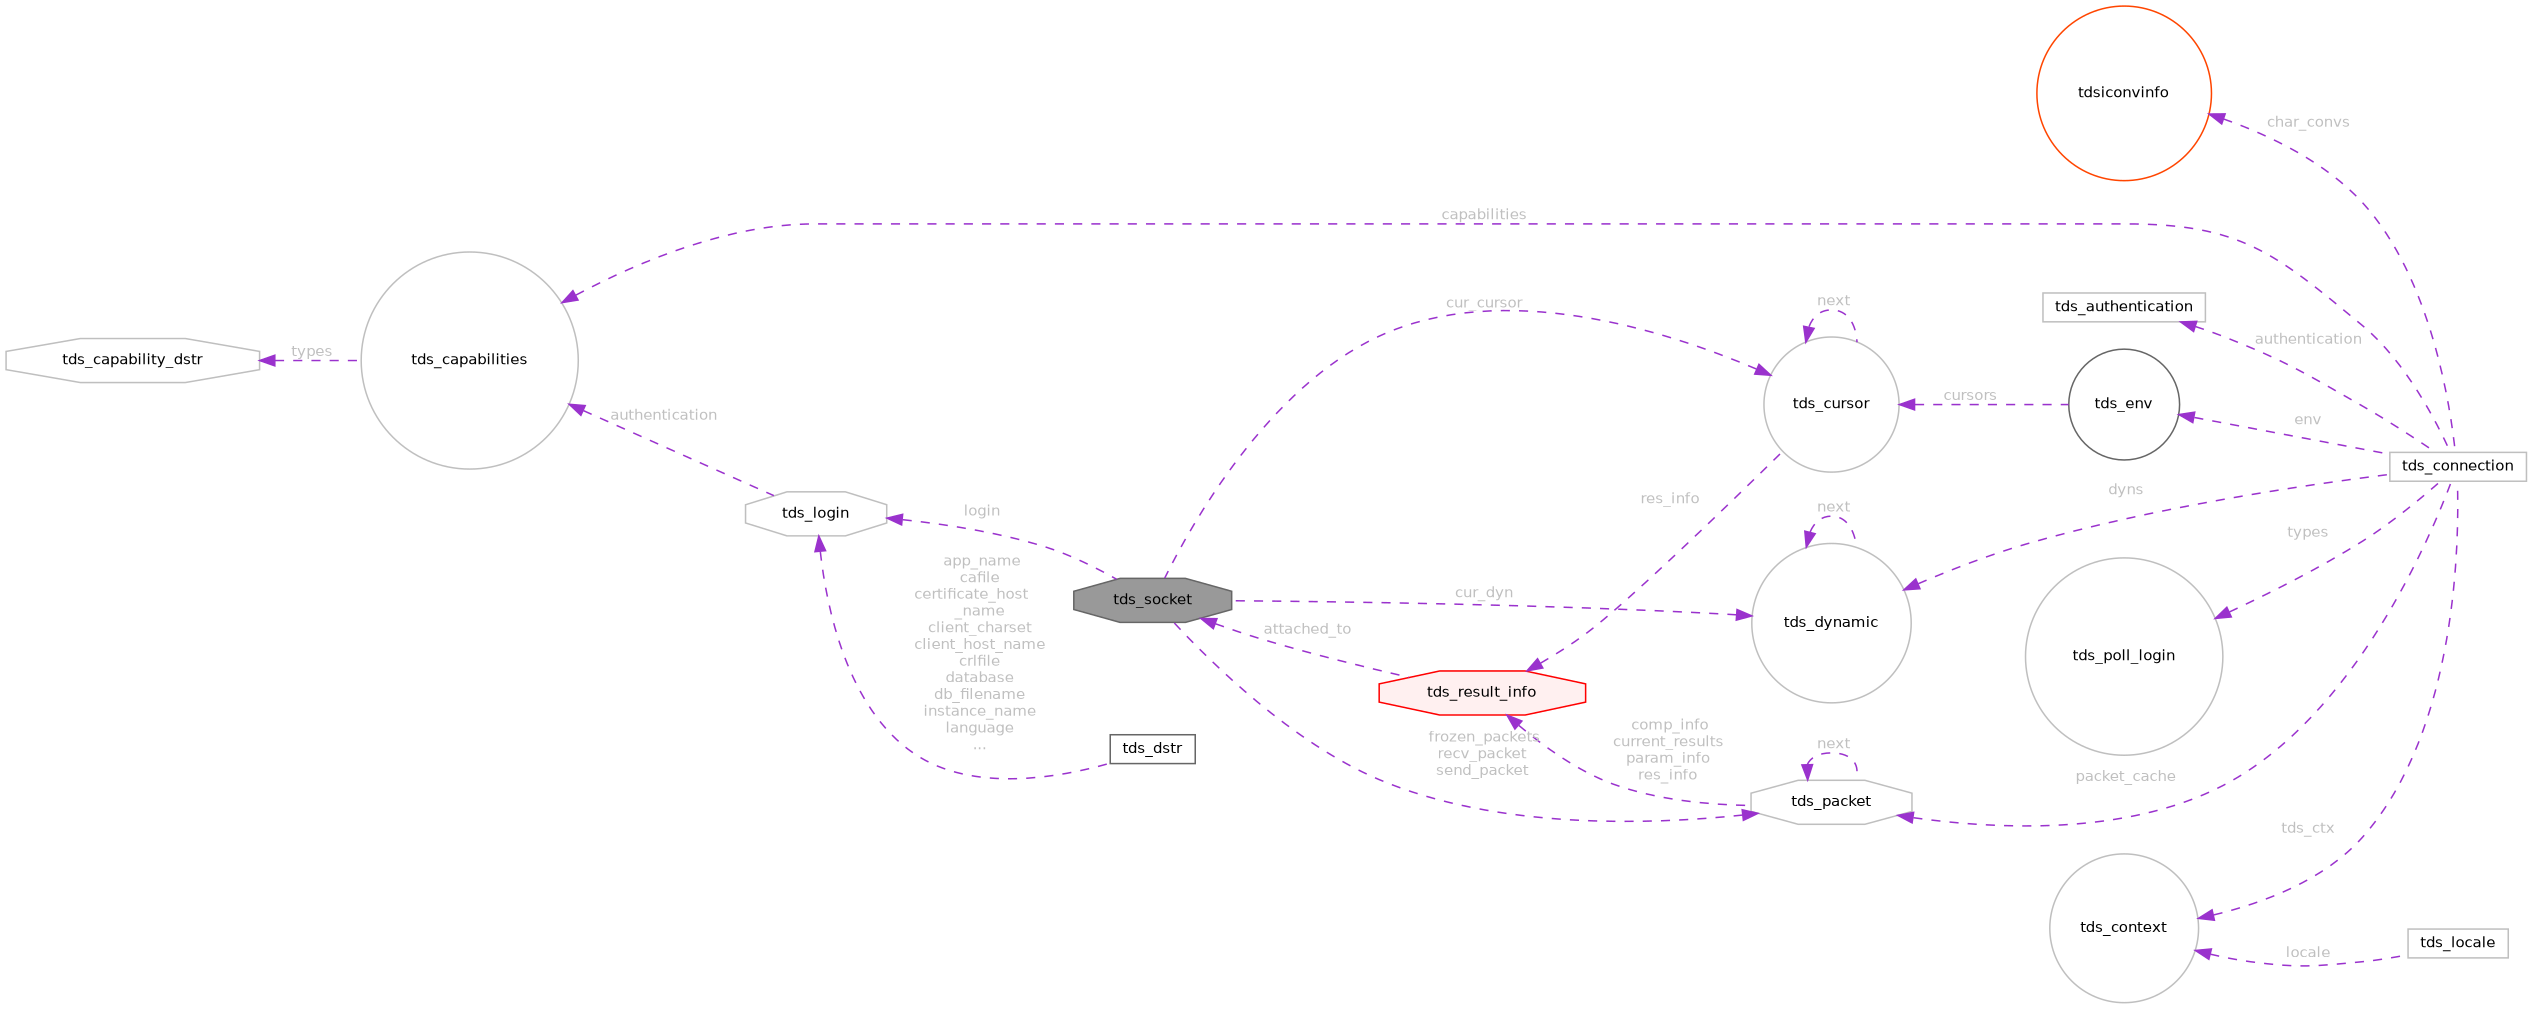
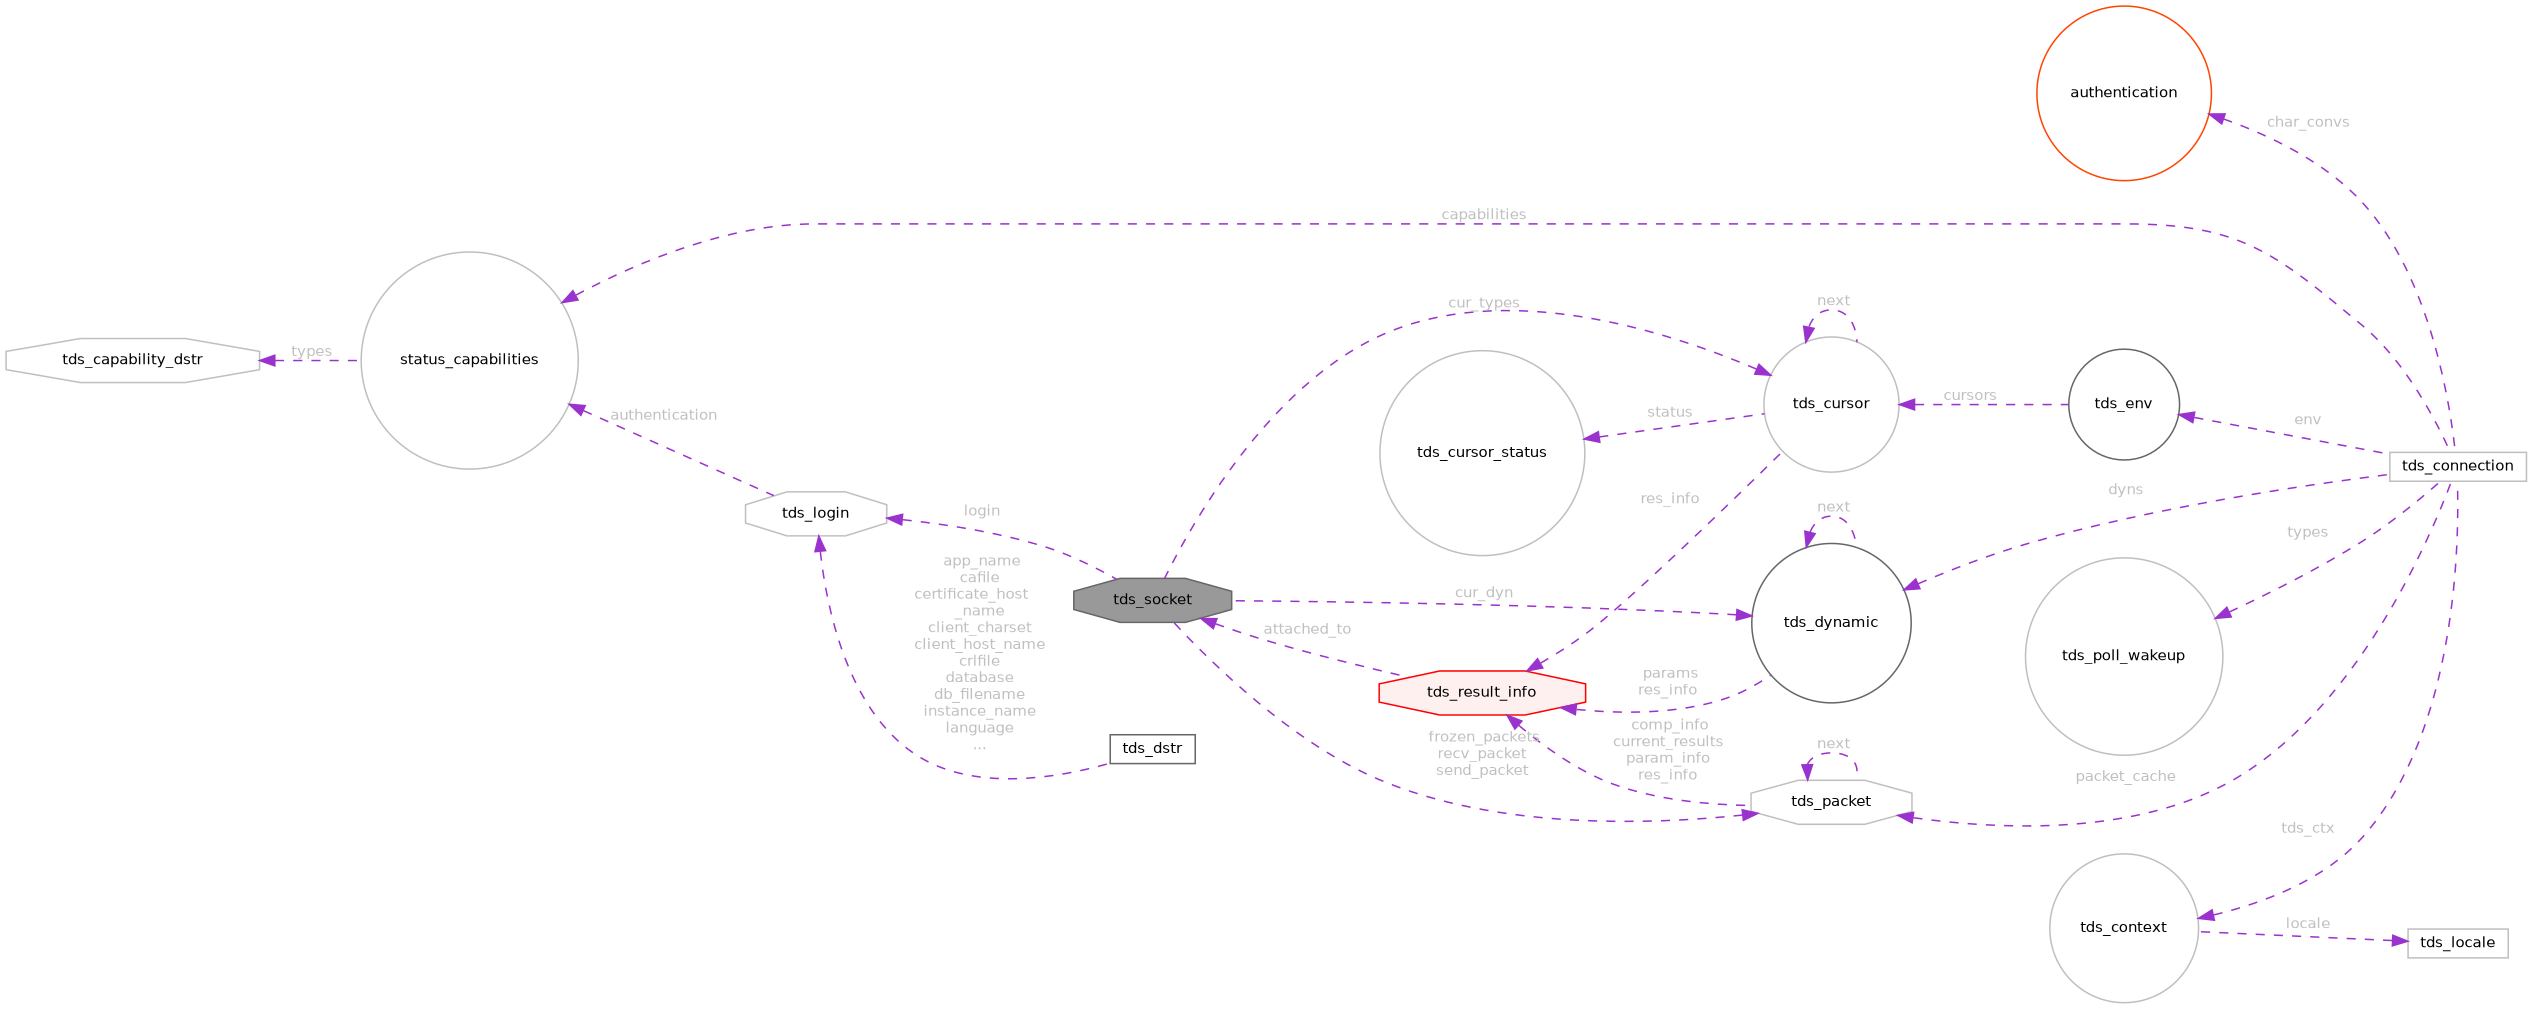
node "tdsiconvinfo": label "tdsiconvinfo" -> "authentication"
edge "tds_socket" -> "tds_cursor": label " cur_cursor" -> " cur_types"
node "tds_authentication": removed
node "tds_capabilities": label "tds_capabilities" -> "status_capabilities"
node "tds_cursor_status": added
node "tds_dynamic": color grey75 -> gray40
node "tds_poll_login": label "tds_poll_login" -> "tds_poll_wakeup"
edge "tds_dynamic" -> "tds_result_info": added, label "params res_info"
edge "tds_locale" -> "tds_context": reversed
